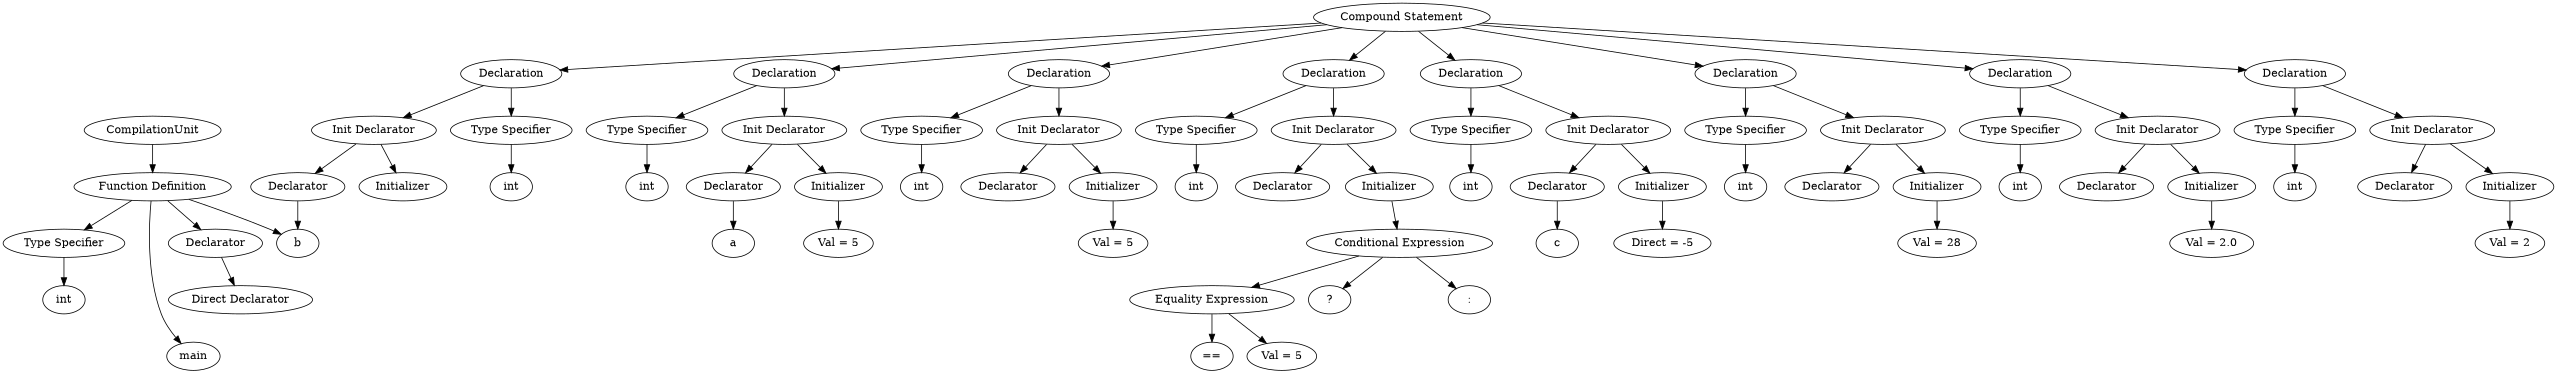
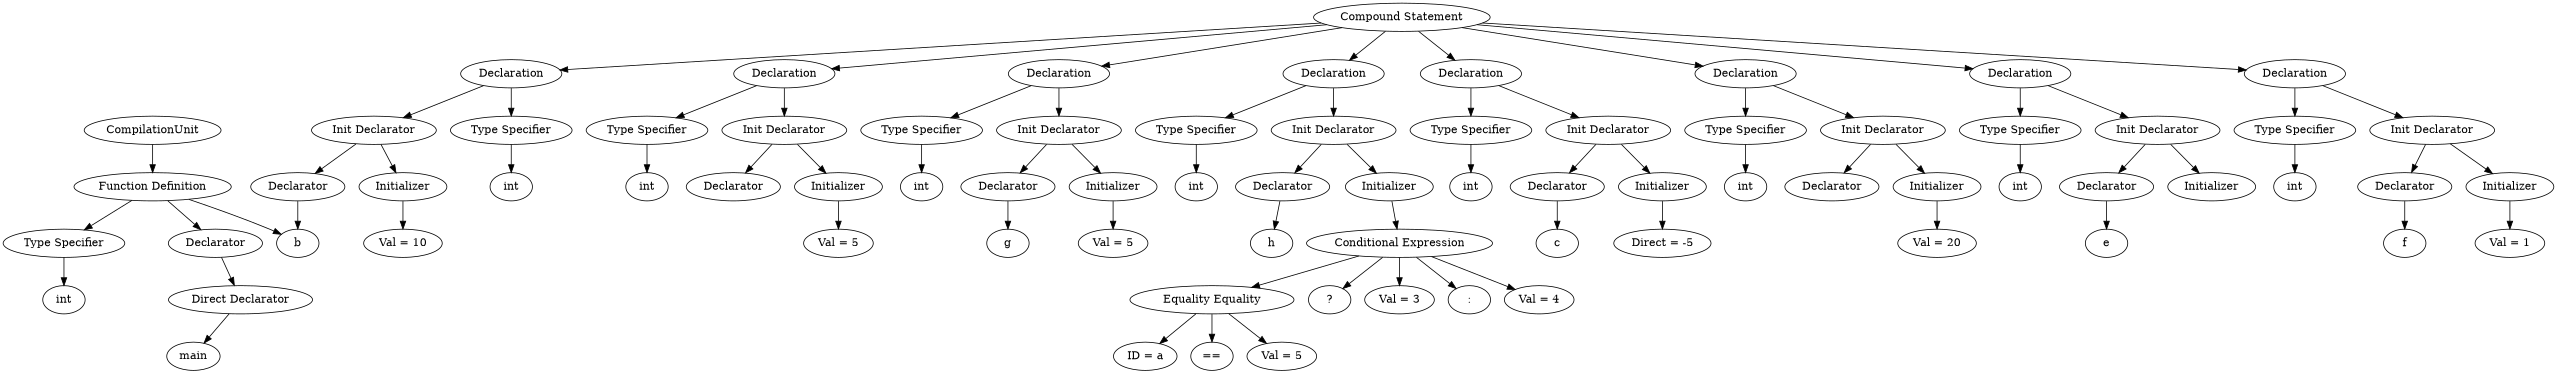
node "Val = 10": added
node "a": removed
node "g": added
node "h": added
node "Val = 28": label "Val = 28" -> "Val = 20"
node "e": added
node "Val = 2.0": removed
node "f": added
node "Val = 2": label "Val = 2" -> "Val = 1"
edge "Function Definition" -> "main": now "Direct Declarator" -> "main"
node "Equality Expression": label "Equality Expression" -> "Equality Equality"
node "Val = 3": added
node "Val = 4": added
node "ID = a": added
